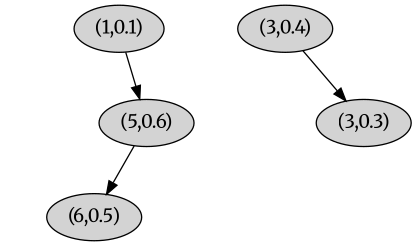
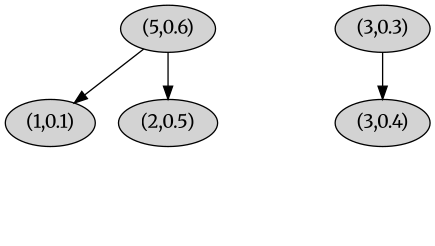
edge "(1,0.1)" -> "(5,0.6)": reversed
edge "(3,0.4)" -> "(3,0.3)": reversed
node "(6,0.5)": label "(6,0.5)" -> "(2,0.5)"
